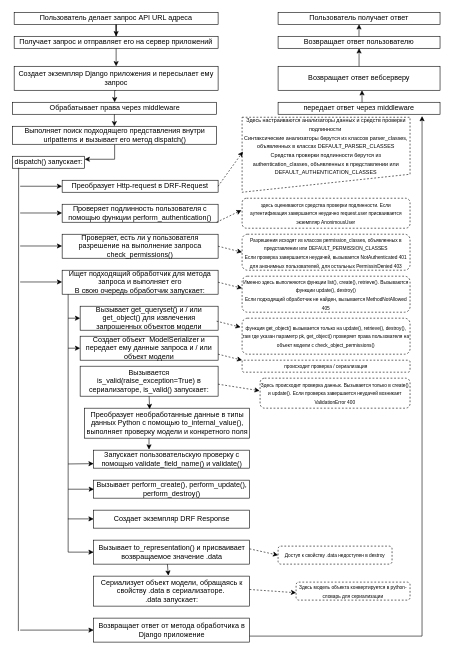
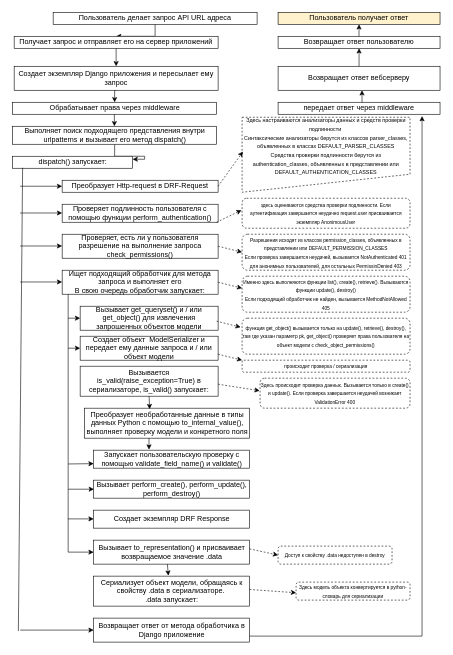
node "Пользователь делает запрос API URL адреса": moved (116, 18) -> (155, 18)
node "Пользователь получает ответ": fillcolor #ffffff -> #fff2cc
node "dispatch() запускает:": size 72x12 -> 120x12
